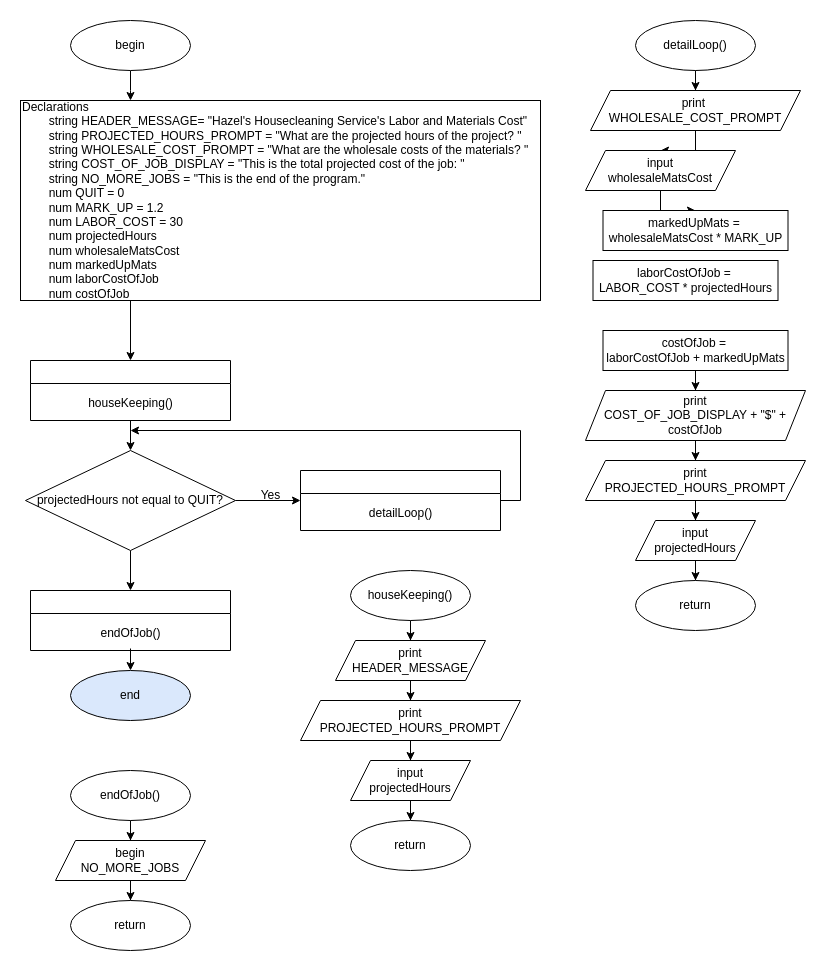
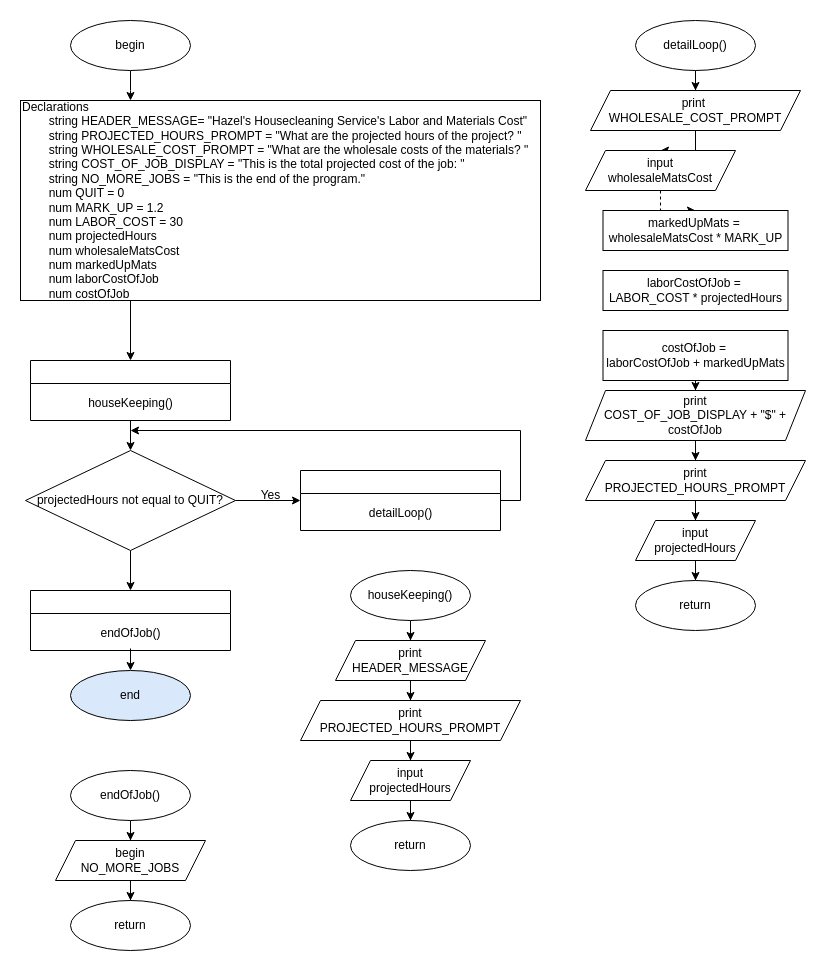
edge "input wholesaleMatsCost" -> "markedUpMats = wholesaleMatsCost * MARK_UP": style solid -> dashed
node "laborCostOfJob = LABOR_COST * projectedHours": moved (686, 281) -> (696, 291)
node "costOfJob = laborCostOfJob + markedUpMats": size 185x40 -> 185x50
